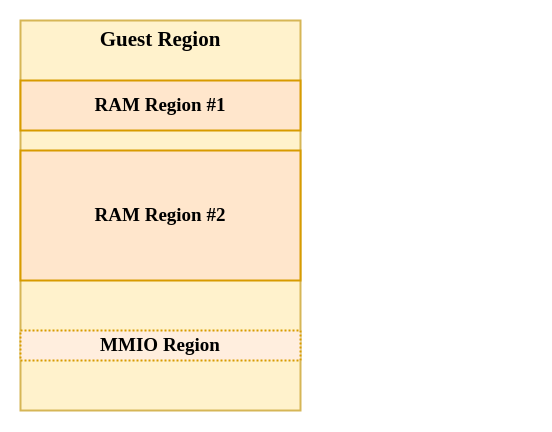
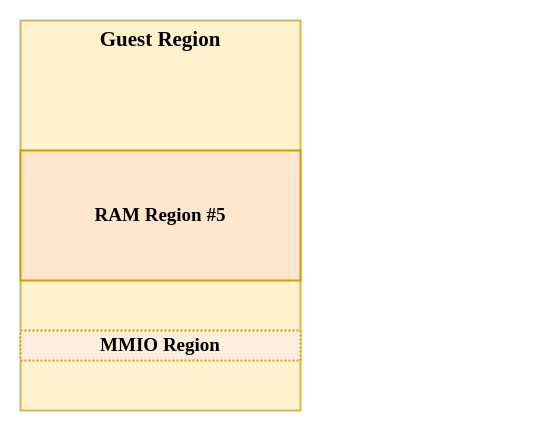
node "RAM Region #1": removed
node "RAM Region #2": label "RAM Region #2" -> "RAM Region #5"
